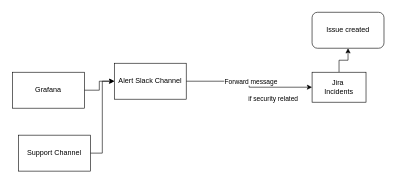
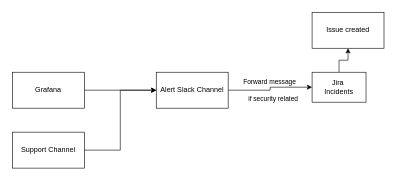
node "Issue created": shape rounded rectangle -> rectangle
node "Alert Slack Channel": moved (150, 81) -> (192, 90)
node "Support Channel": moved (54, 153) -> (48, 150)
